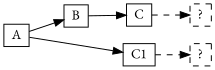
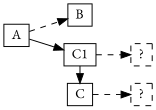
edge "B" -> "C": now "C1" -> "C"
edge "A" -> "B": style solid -> dashed
